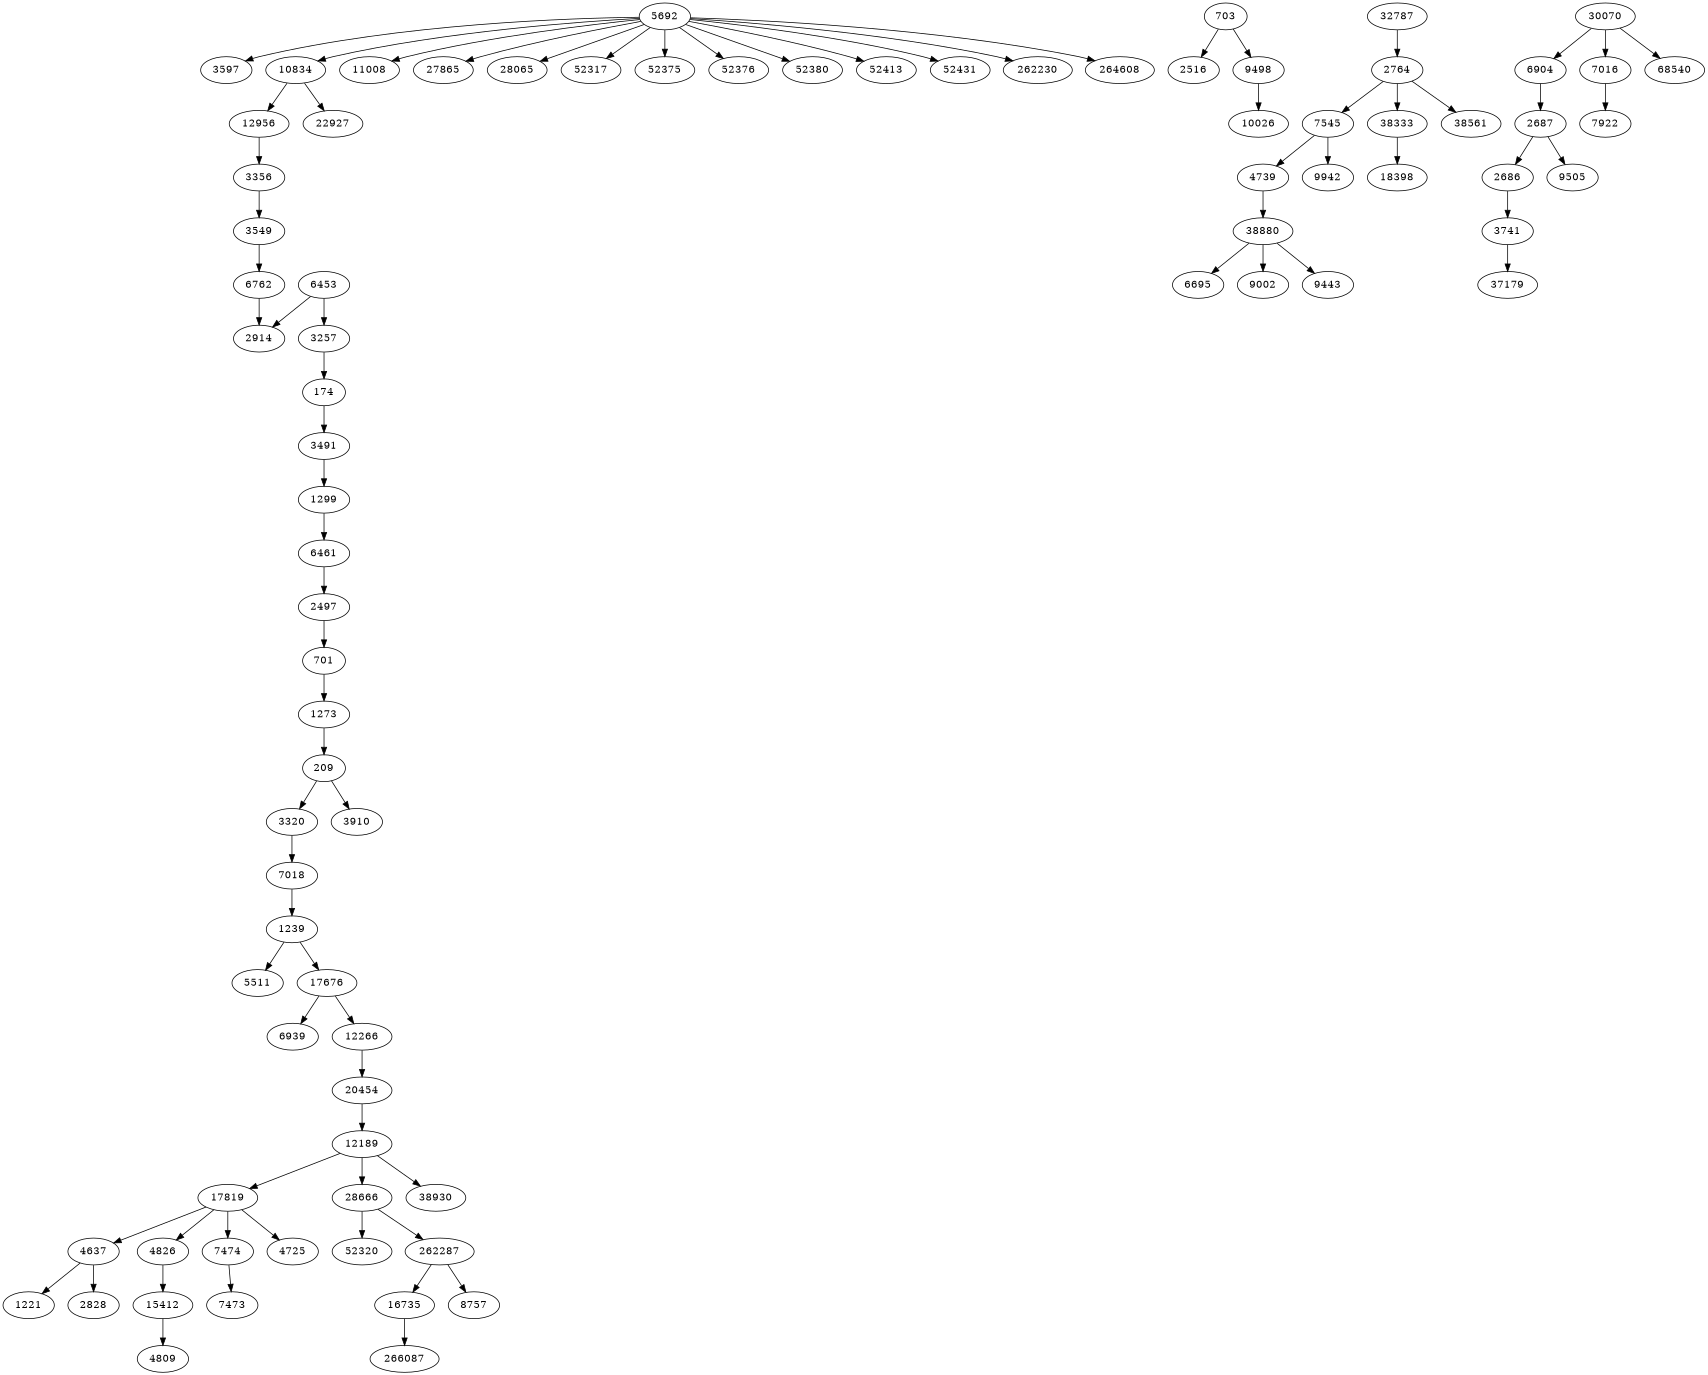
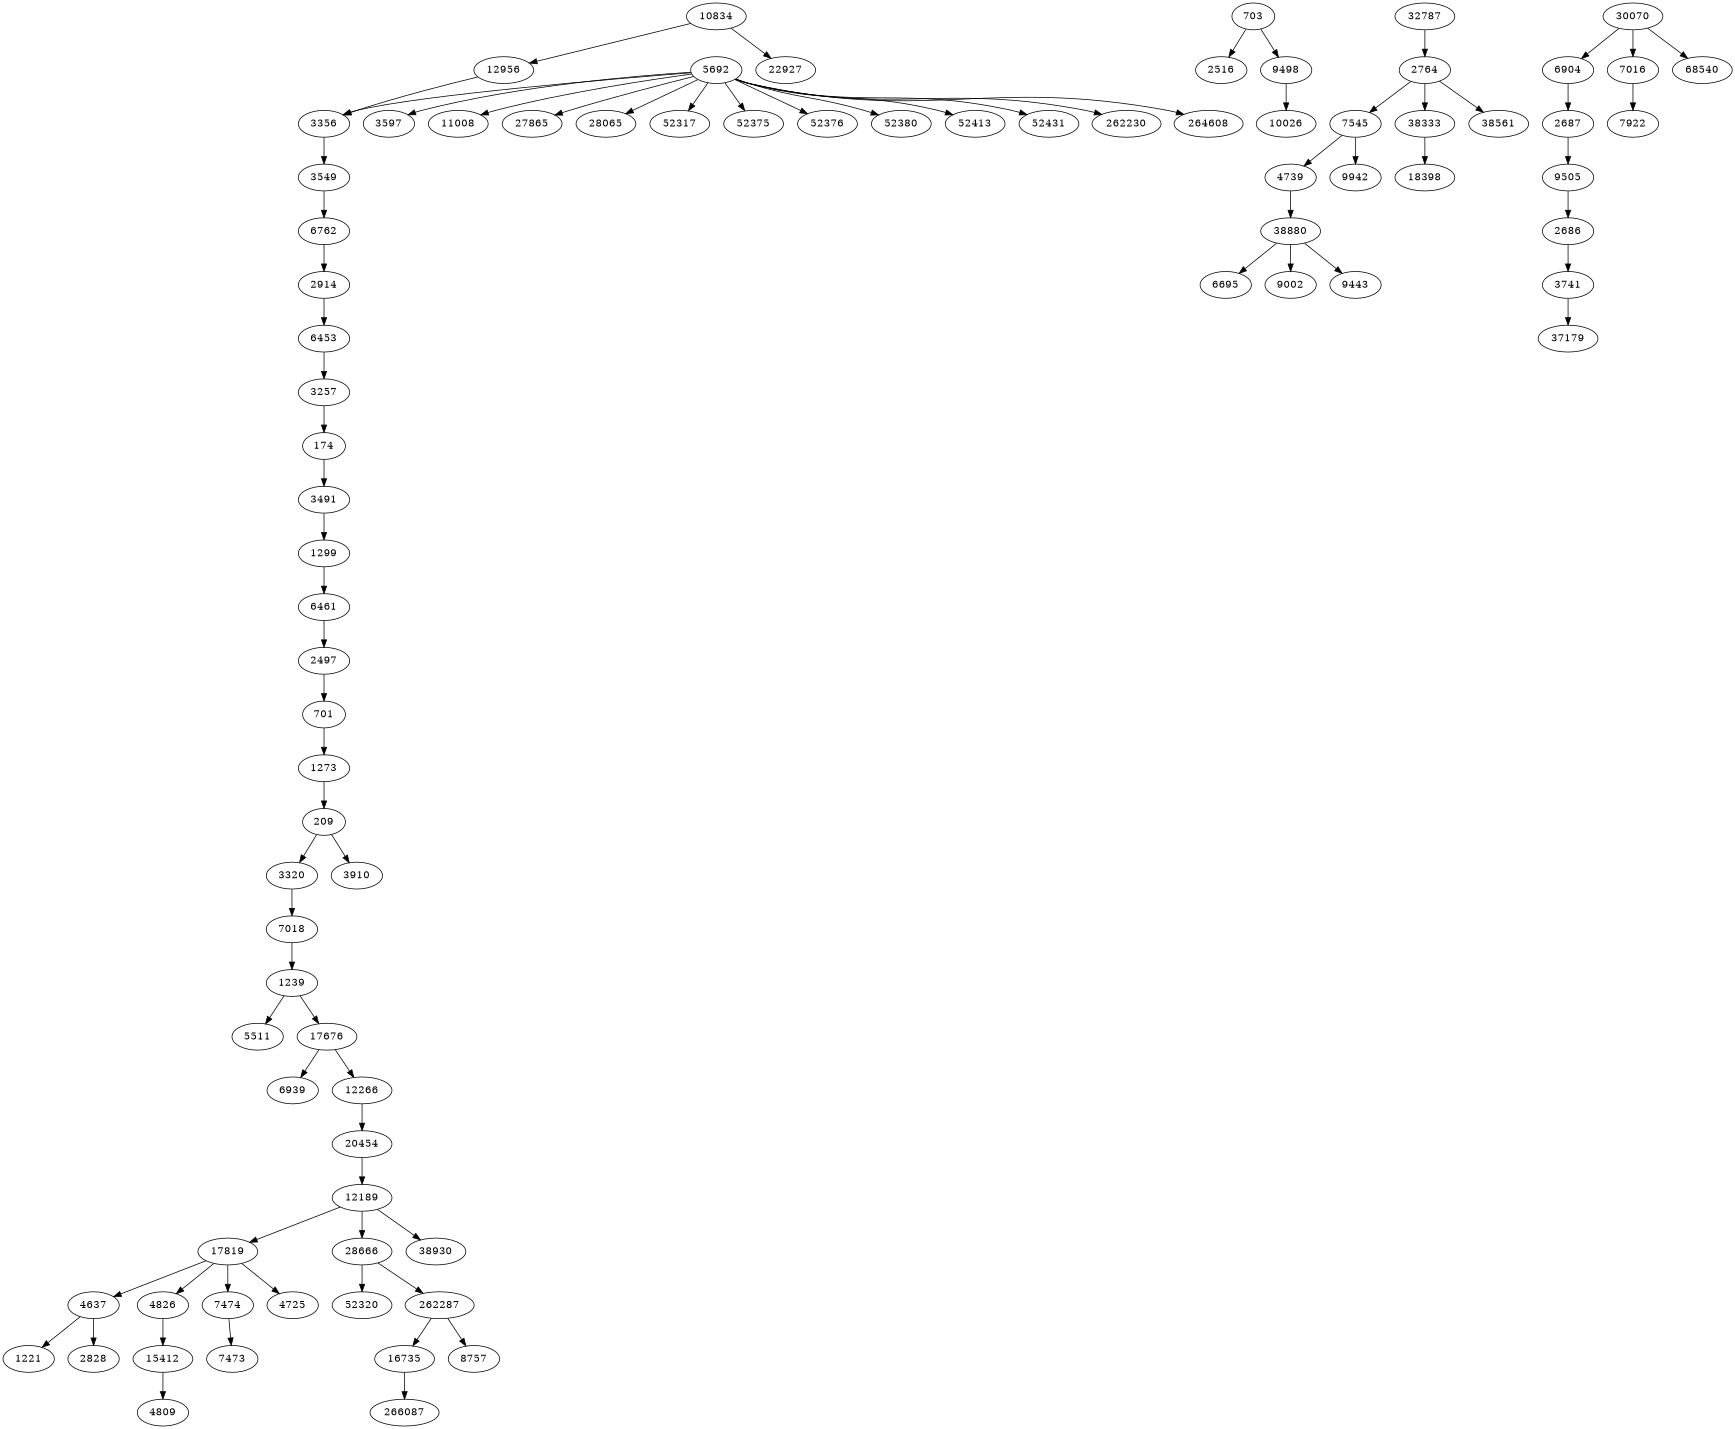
edge "5692" -> "10834": now "5692" -> "3356"
edge "2687" -> "2686": now "9505" -> "2686"
edge "6453" -> "2914": reversed
